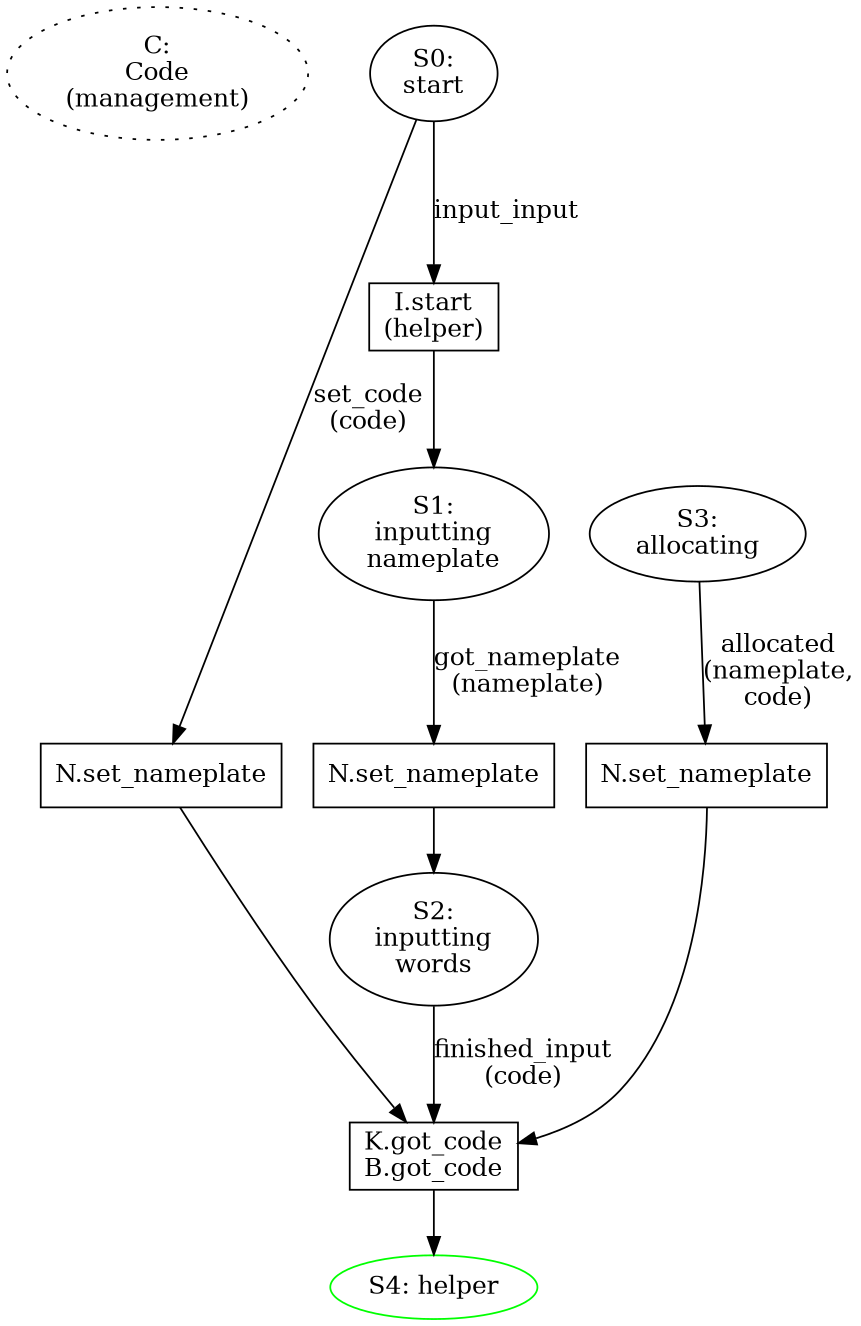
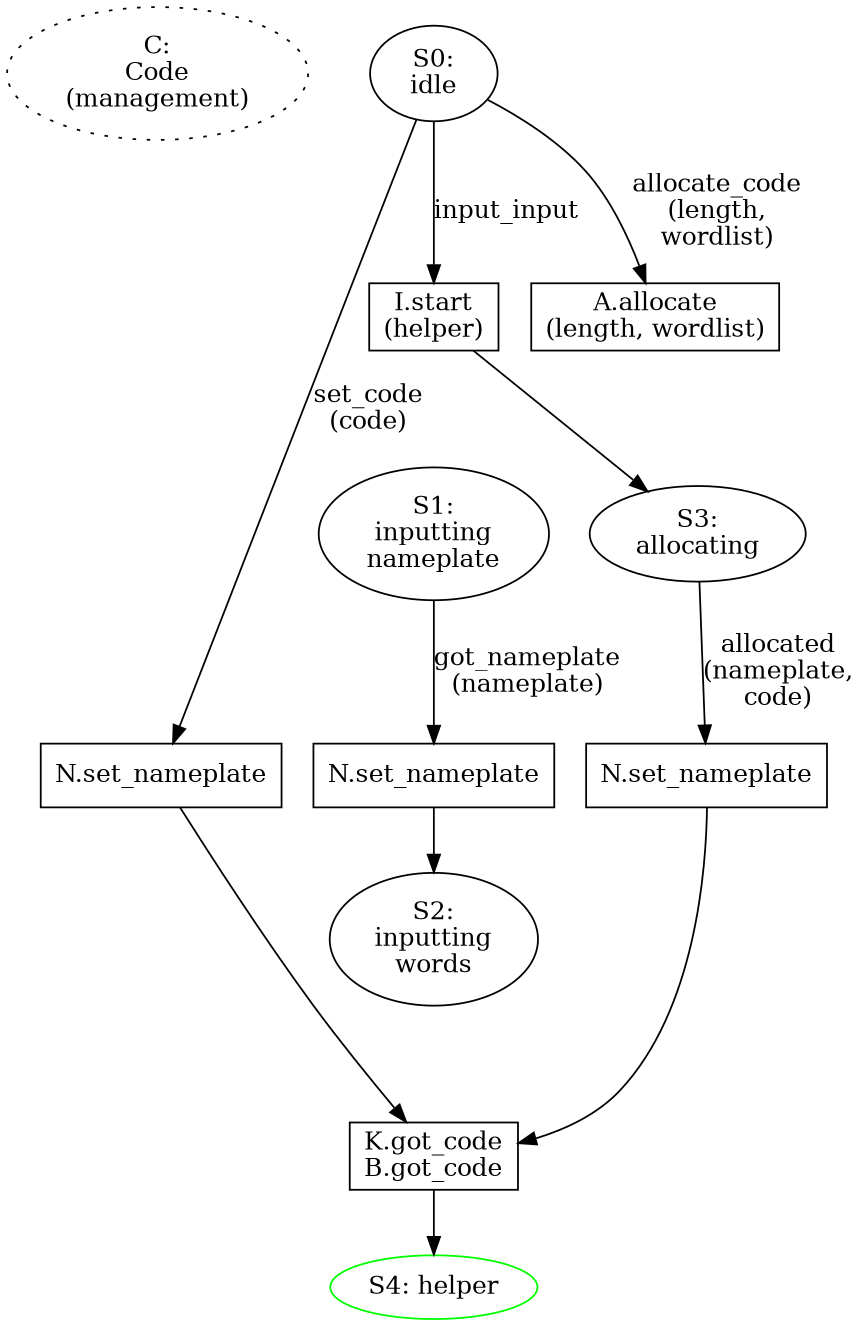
node "S0: start": label "S0: start" -> "S0: idle"
node "A.allocate (length, wordlist)": added
edge "I.start (helper)" -> "S1: inputting nameplate": now "I.start (helper)" -> "S3: allocating"
edge "S2: inputting words" -> "K.got_code B.got_code": removed, label "finished_input (code)"
